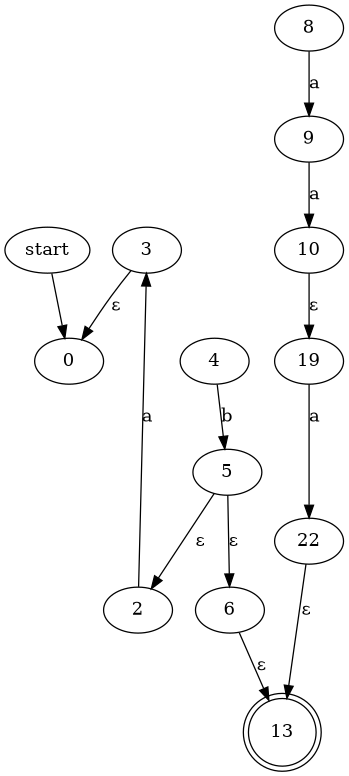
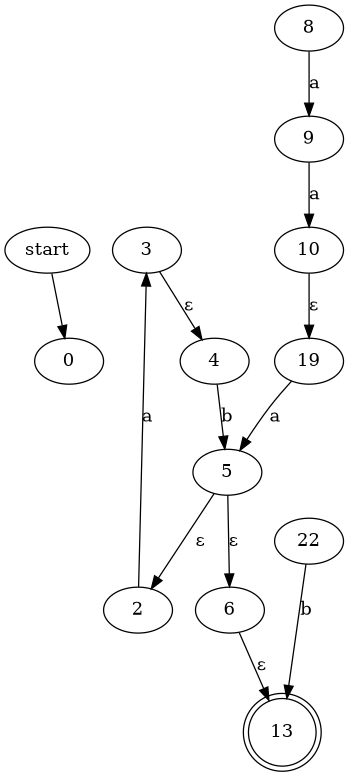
edge "3" -> "0": now "3" -> "4"
edge "19" -> "22": now "19" -> "5"
edge "22" -> "13": label "ε" -> "b"
